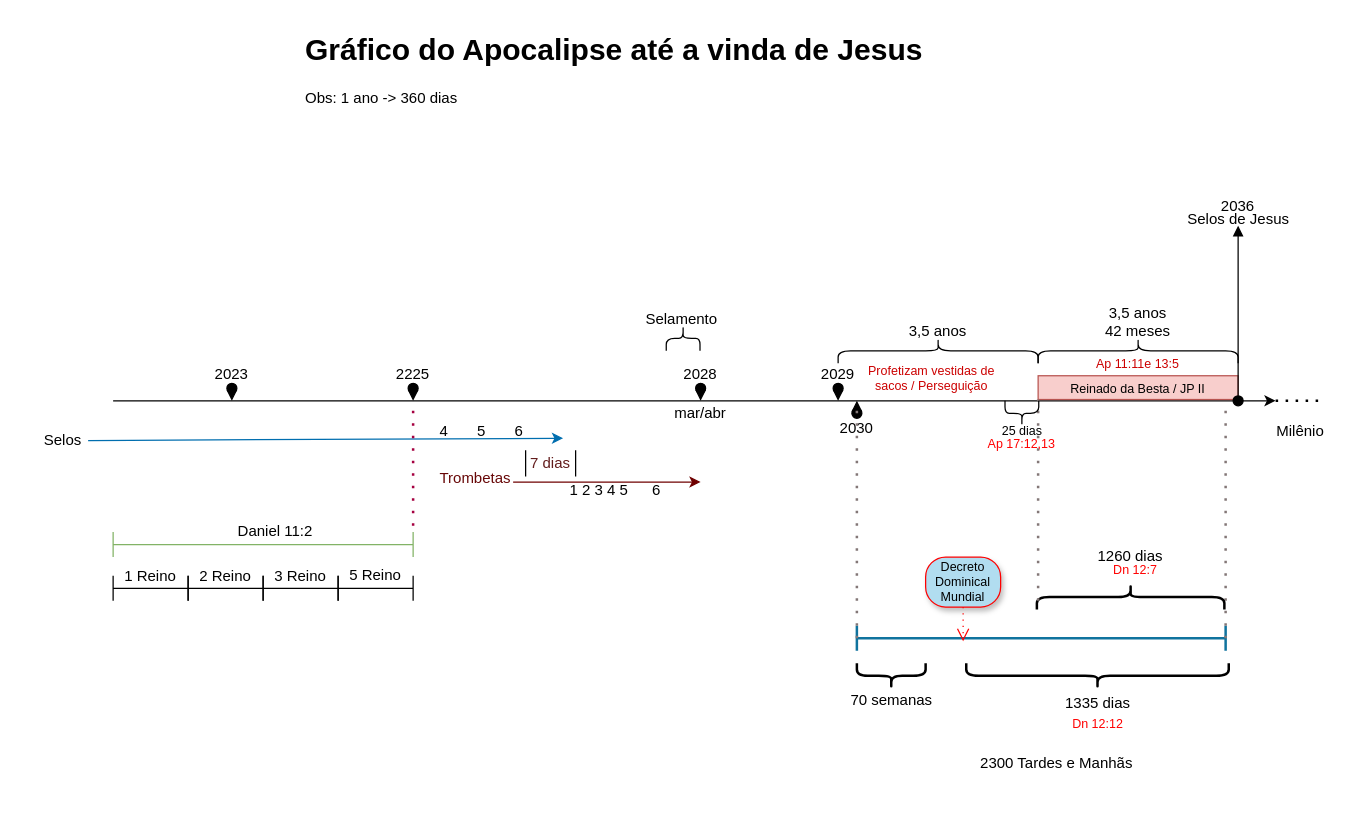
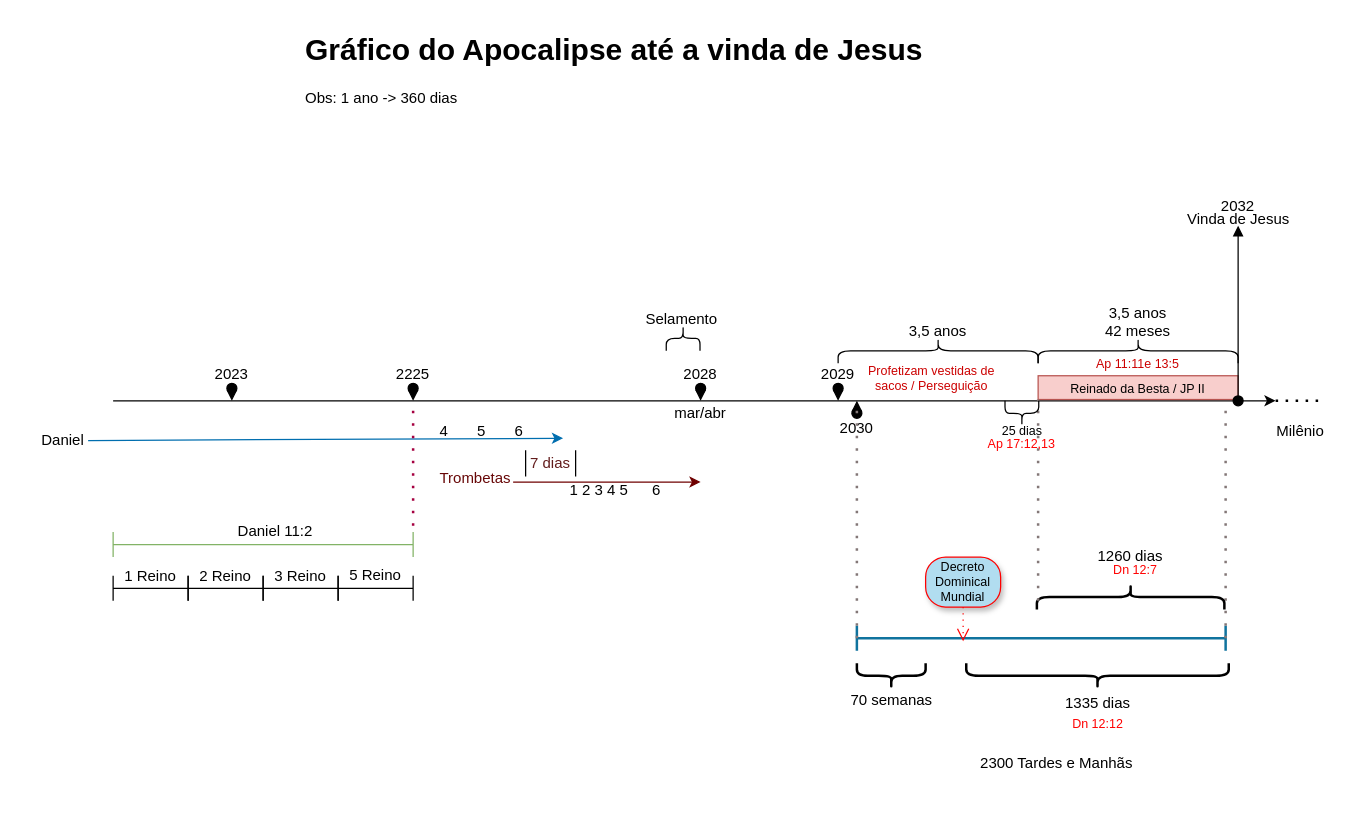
node "2036": label "2036" -> "2032"
node "Selos de Jesus": label "Selos de Jesus" -> "Vinda de Jesus"
node "Selos": label "Selos" -> "Daniel"
